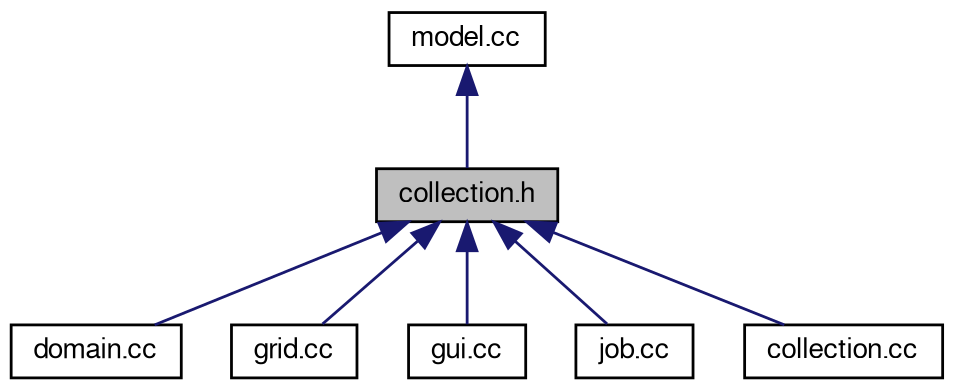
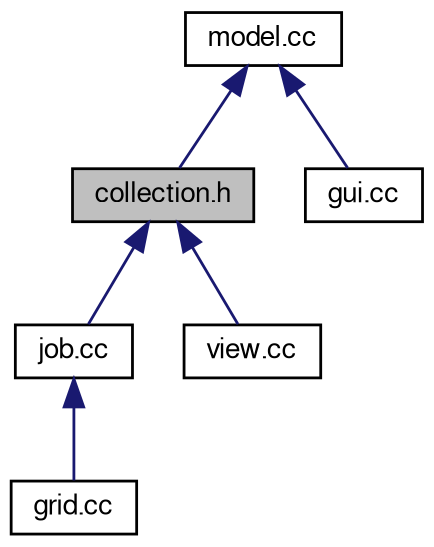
edge "grid.cc" -> "collection.h": now "grid.cc" -> "job.cc"
edge "gui.cc" -> "collection.h": now "gui.cc" -> "model.cc"
node "domain.cc": removed
node "collection.cc": label "collection.cc" -> "view.cc"
